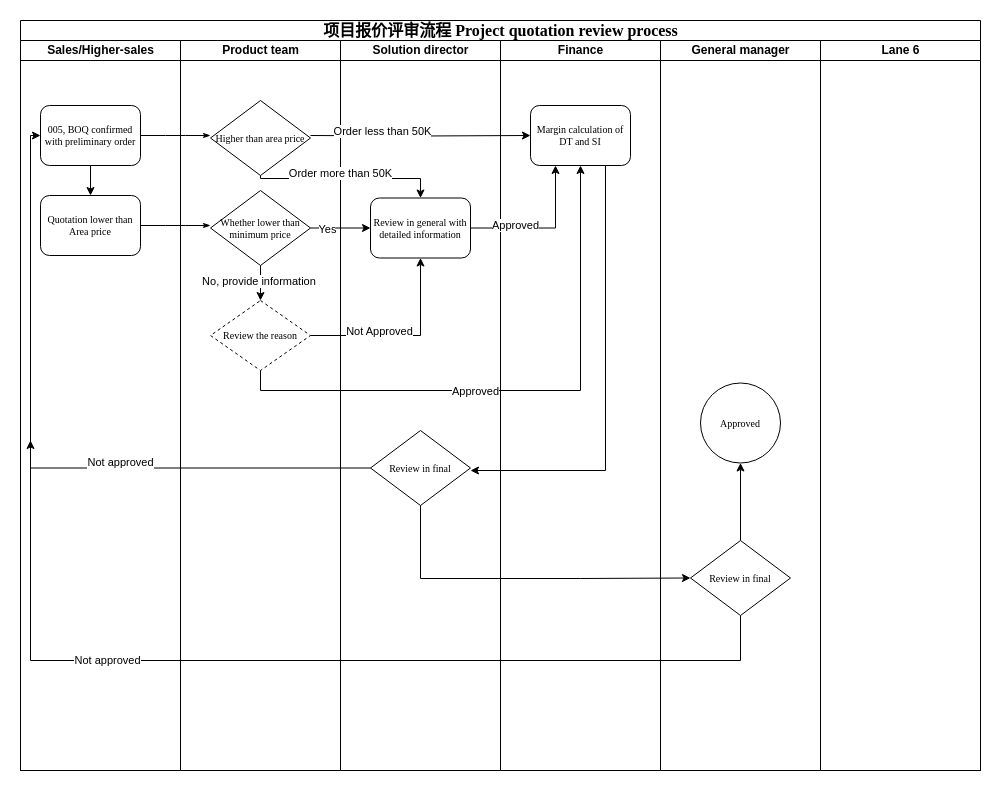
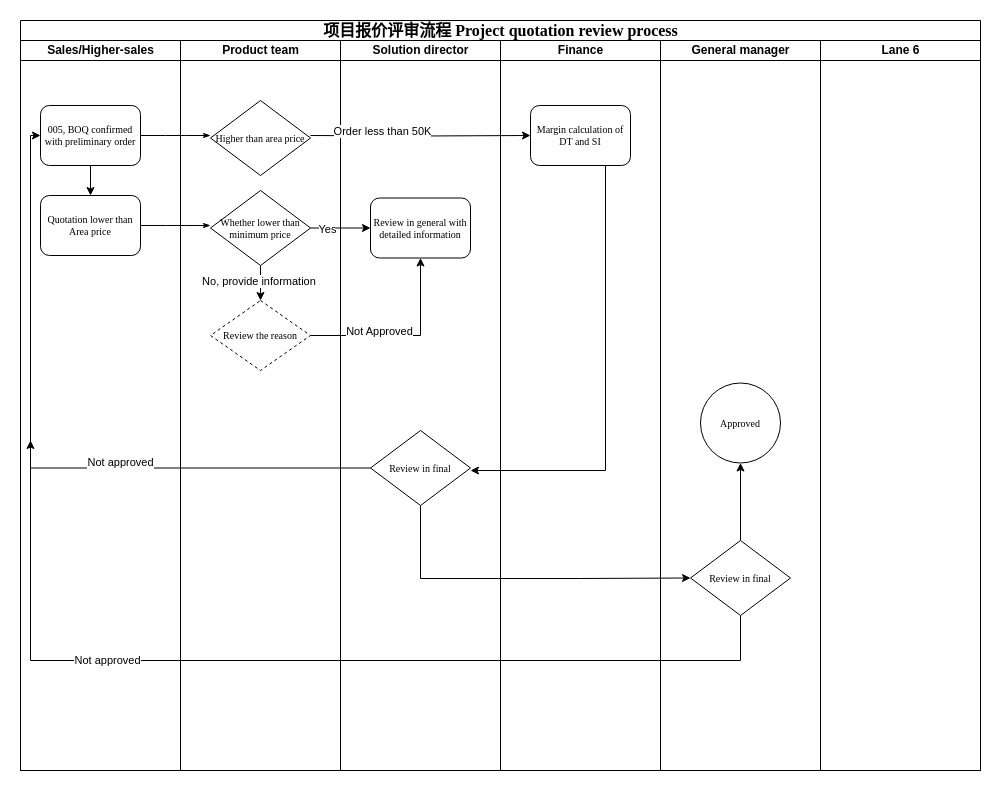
edge "Higher than area price" -> "Review in general with detailed information": removed, label "Order more than 50K"
edge "Review in general with detailed information" -> "Margin calculation of DT and SI": removed, label "Approved"
edge "Review the reason" -> "Margin calculation of DT and SI": removed, label "Approved"
